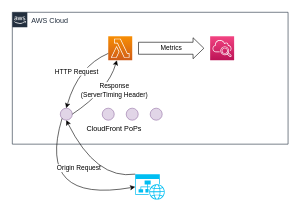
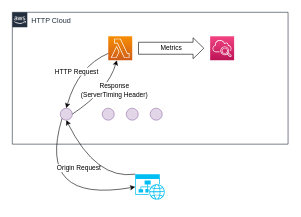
node "AWS Cloud": label "AWS Cloud" -> "HTTP Cloud"
node "CloudFront PoPs": removed
